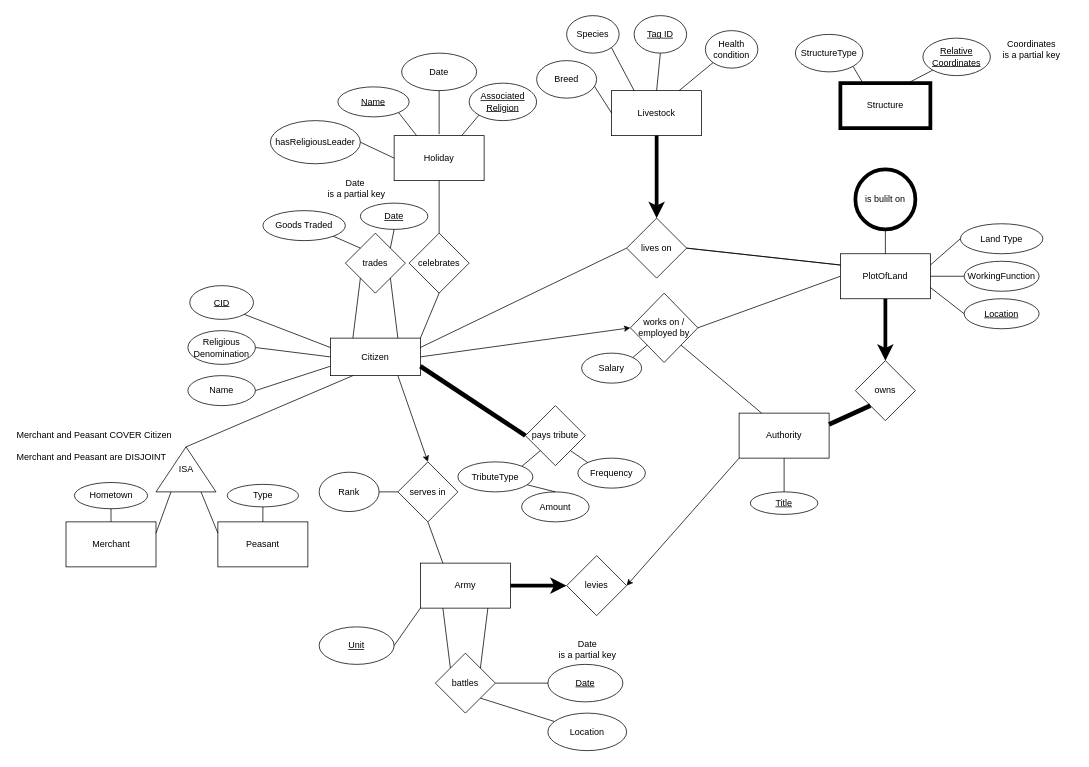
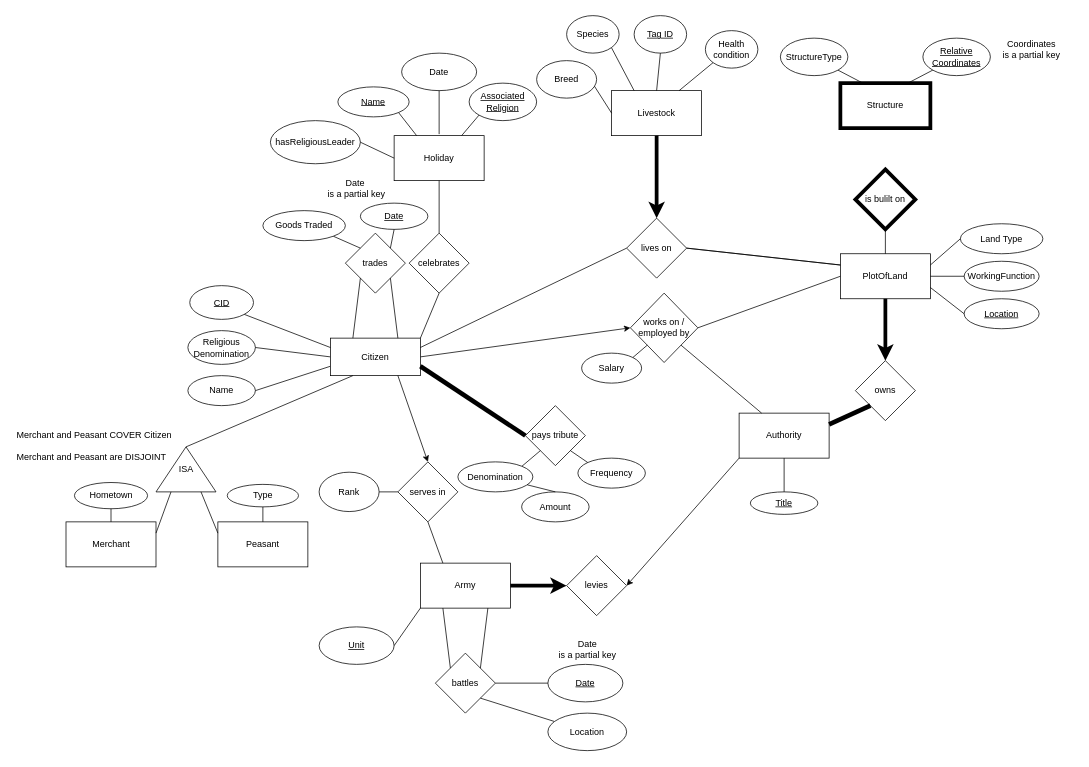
node "StructureType": moved (829, 53) -> (814, 57)
node "is bulilt on": shape ellipse -> diamond
node "TributeType": label "TributeType" -> "Denomination"
